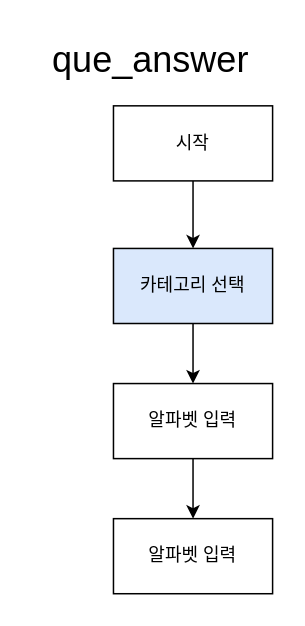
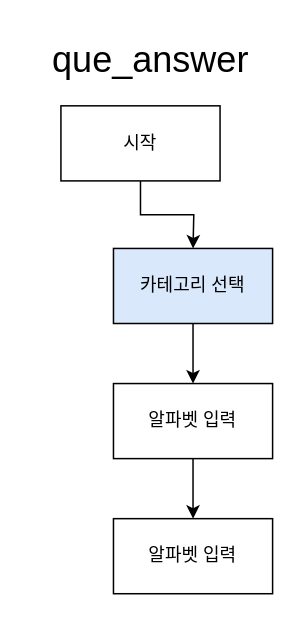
node "시작": moved (193, 143) -> (140, 143)
